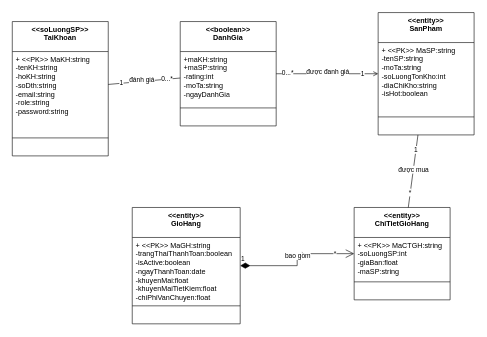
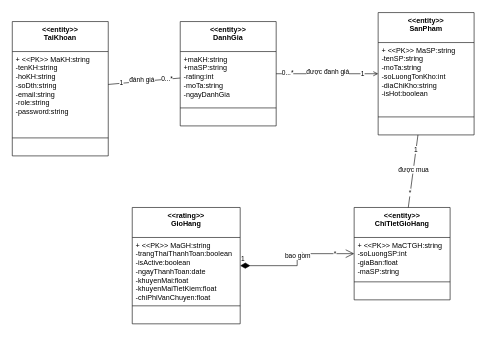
node "<<soLuongSP>> TaiKhoan": label "<<soLuongSP>> TaiKhoan" -> "<<entity>> TaiKhoan"
node "<<boolean>> DanhGia": label "<<boolean>> DanhGia" -> "<<entity>> DanhGia"
node "<<entity>> GioHang": label "<<entity>> GioHang" -> "<<rating>> GioHang"
